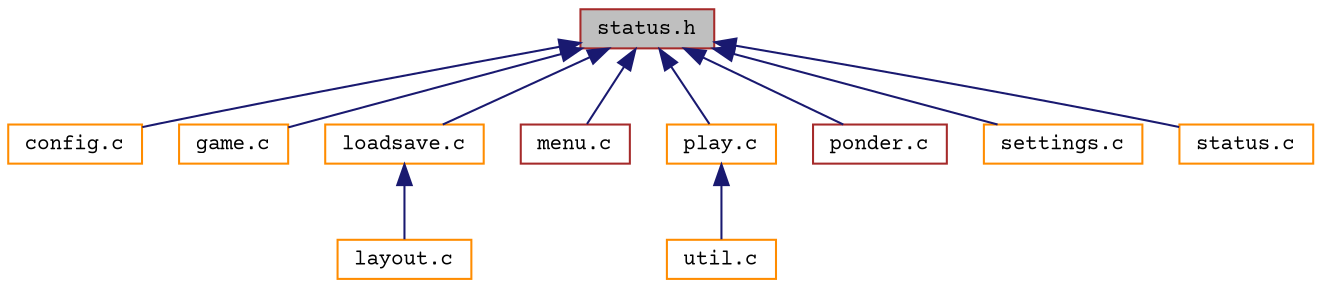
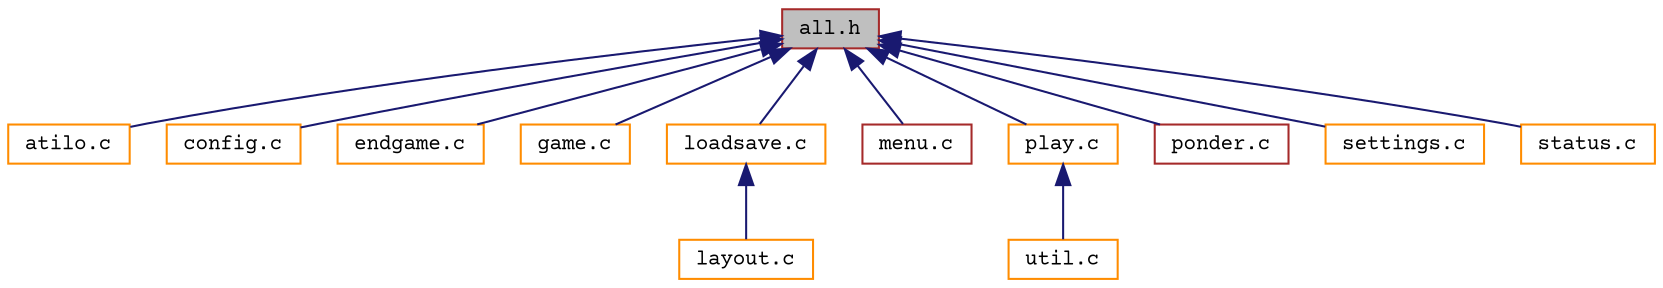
node "status.h": label "status.h" -> "all.h"
node "atilo.c": added
node "endgame.c": added
